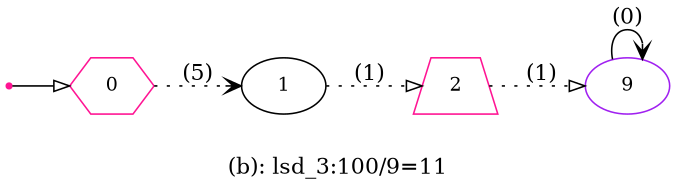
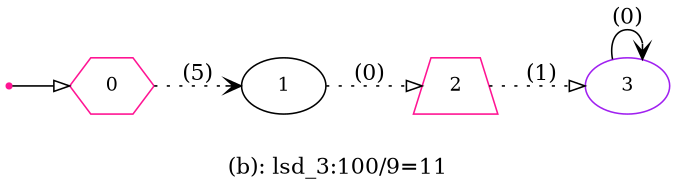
edge "1" -> "2": label "(1)" -> "(0)"
node "9": label "9" -> "3"
